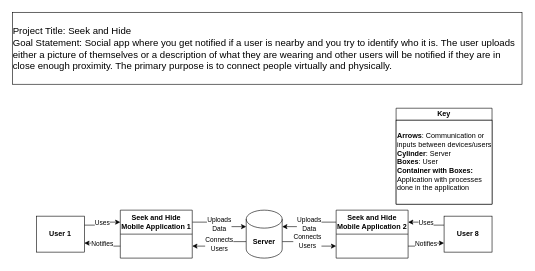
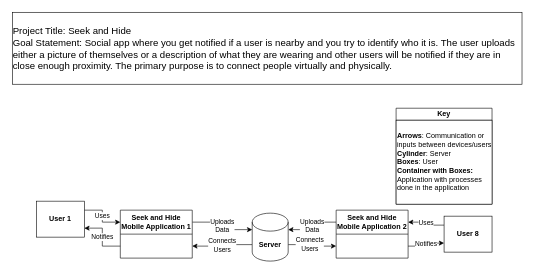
node "User 1": moved (60, 234) -> (60, 219)
node "Server": moved (264, 234) -> (270, 237)
